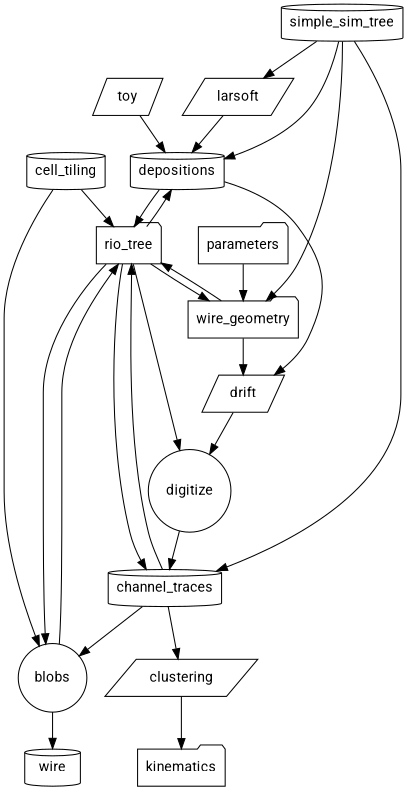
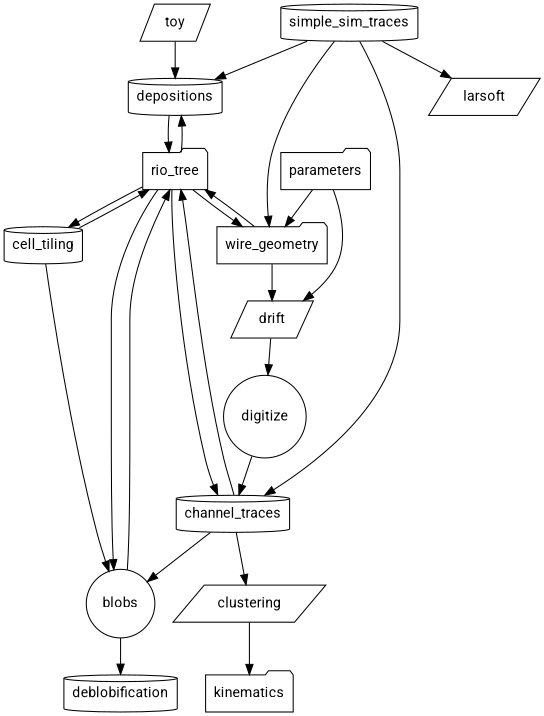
node "simple_sim_tree": label "simple_sim_tree" -> "simple_sim_traces"
edge "larsoft" -> "depositions": removed
edge "depositions" -> "drift": now "parameters" -> "drift"
edge "rio_tree" -> "digitize": now "rio_tree" -> "cell_tiling"
node "wire": label "wire" -> "deblobification"
